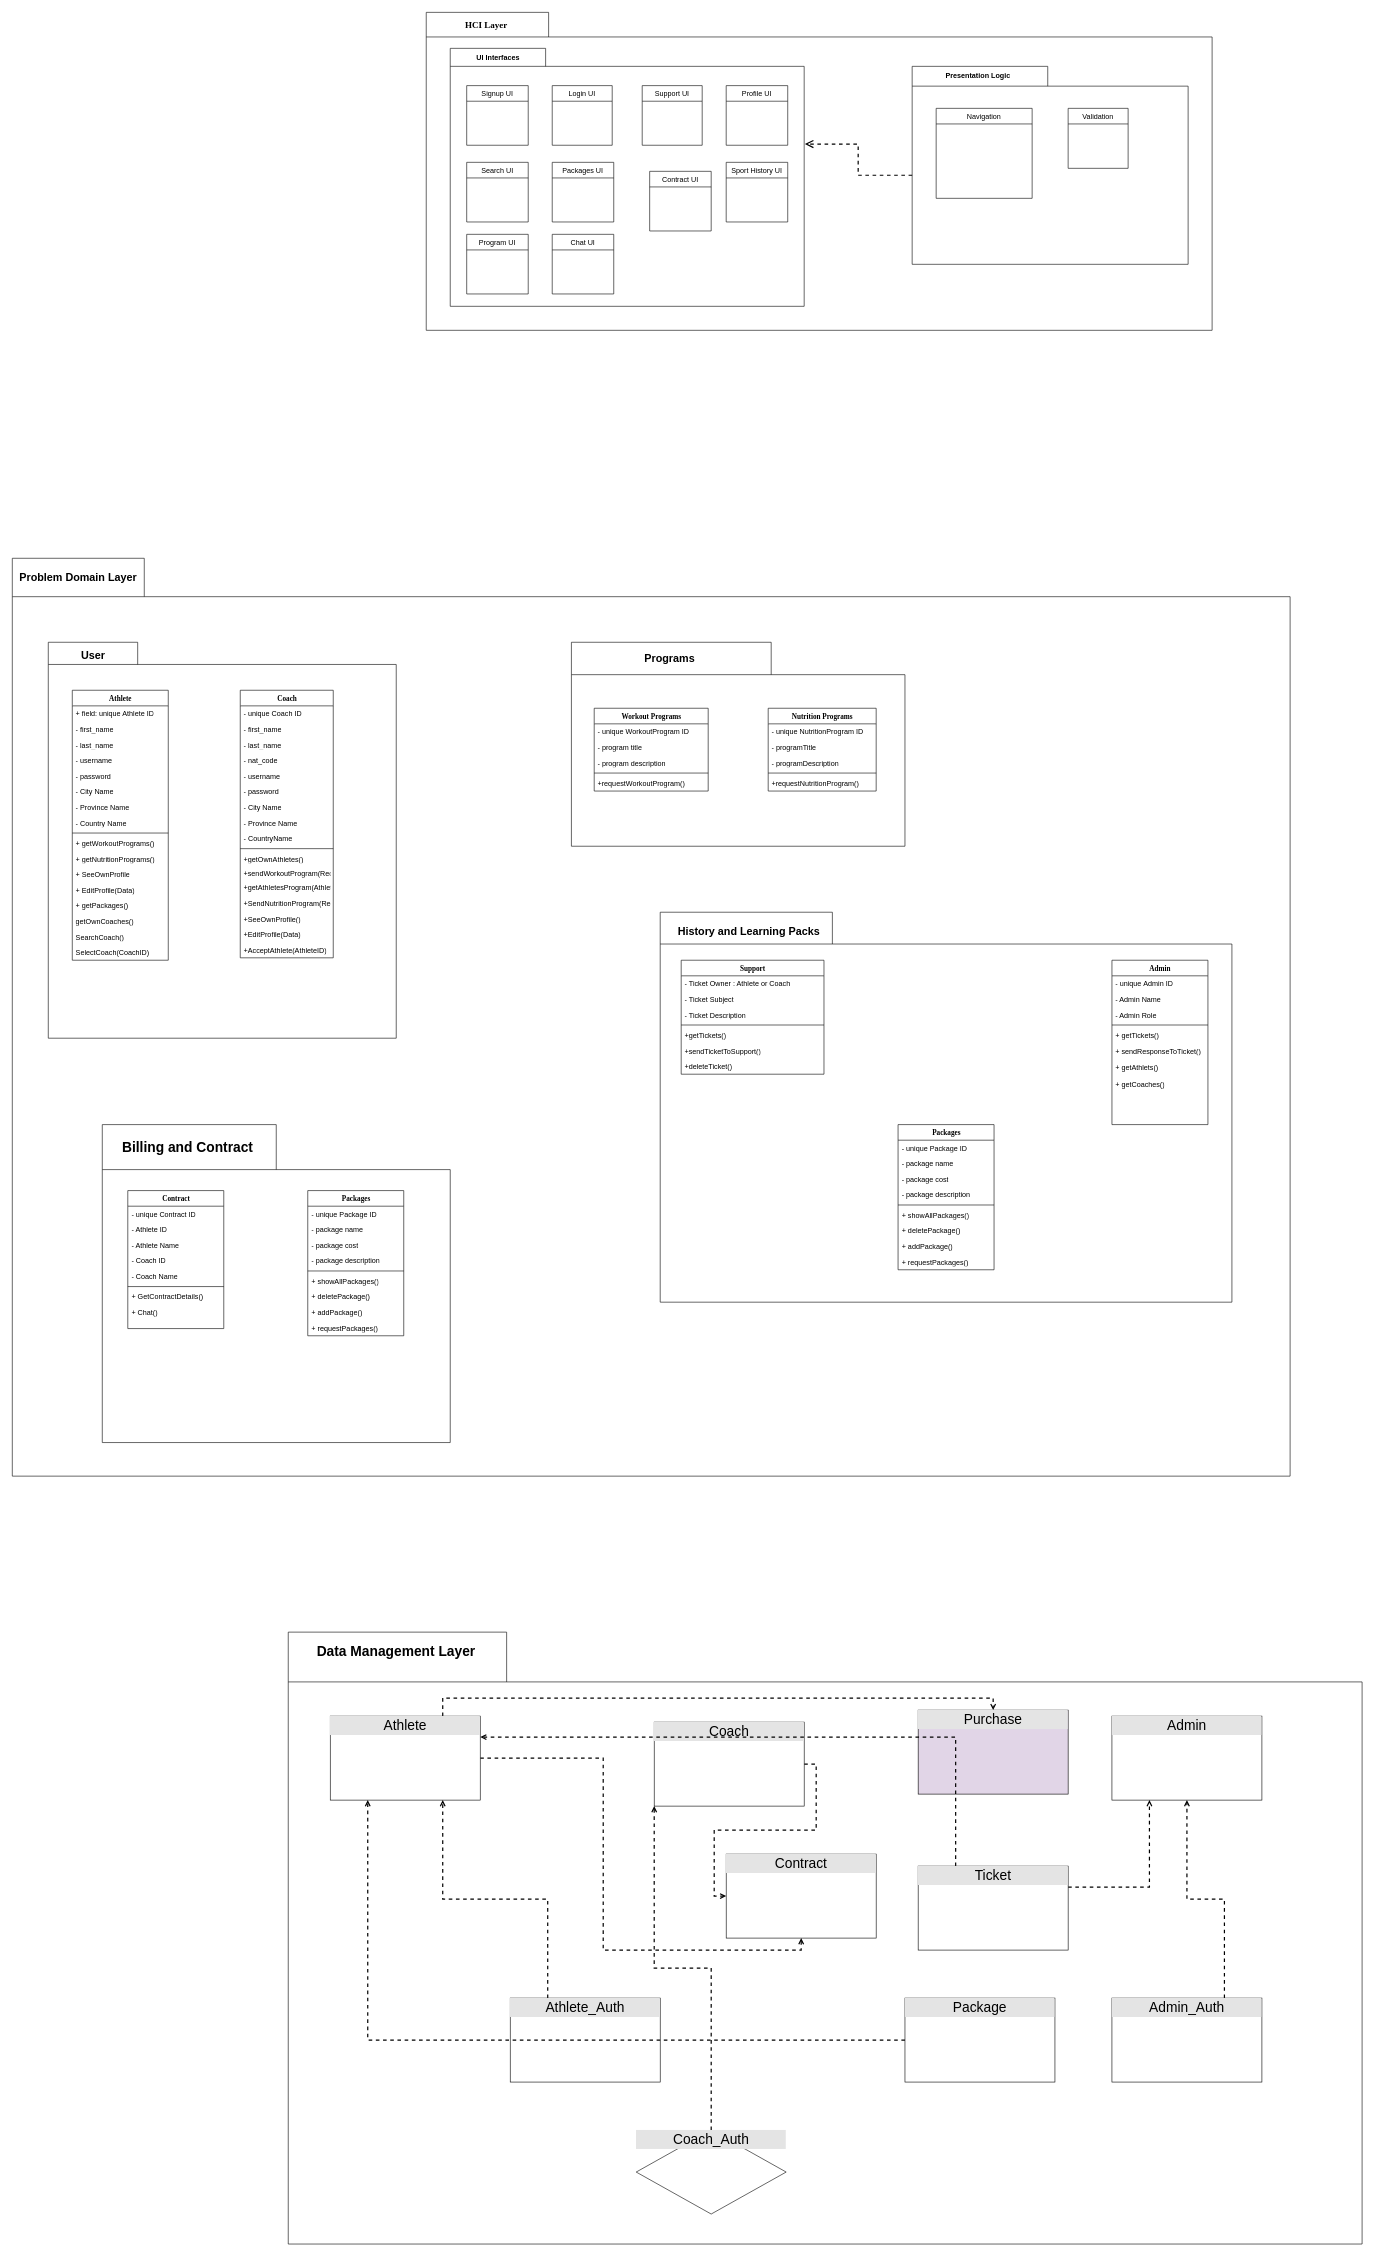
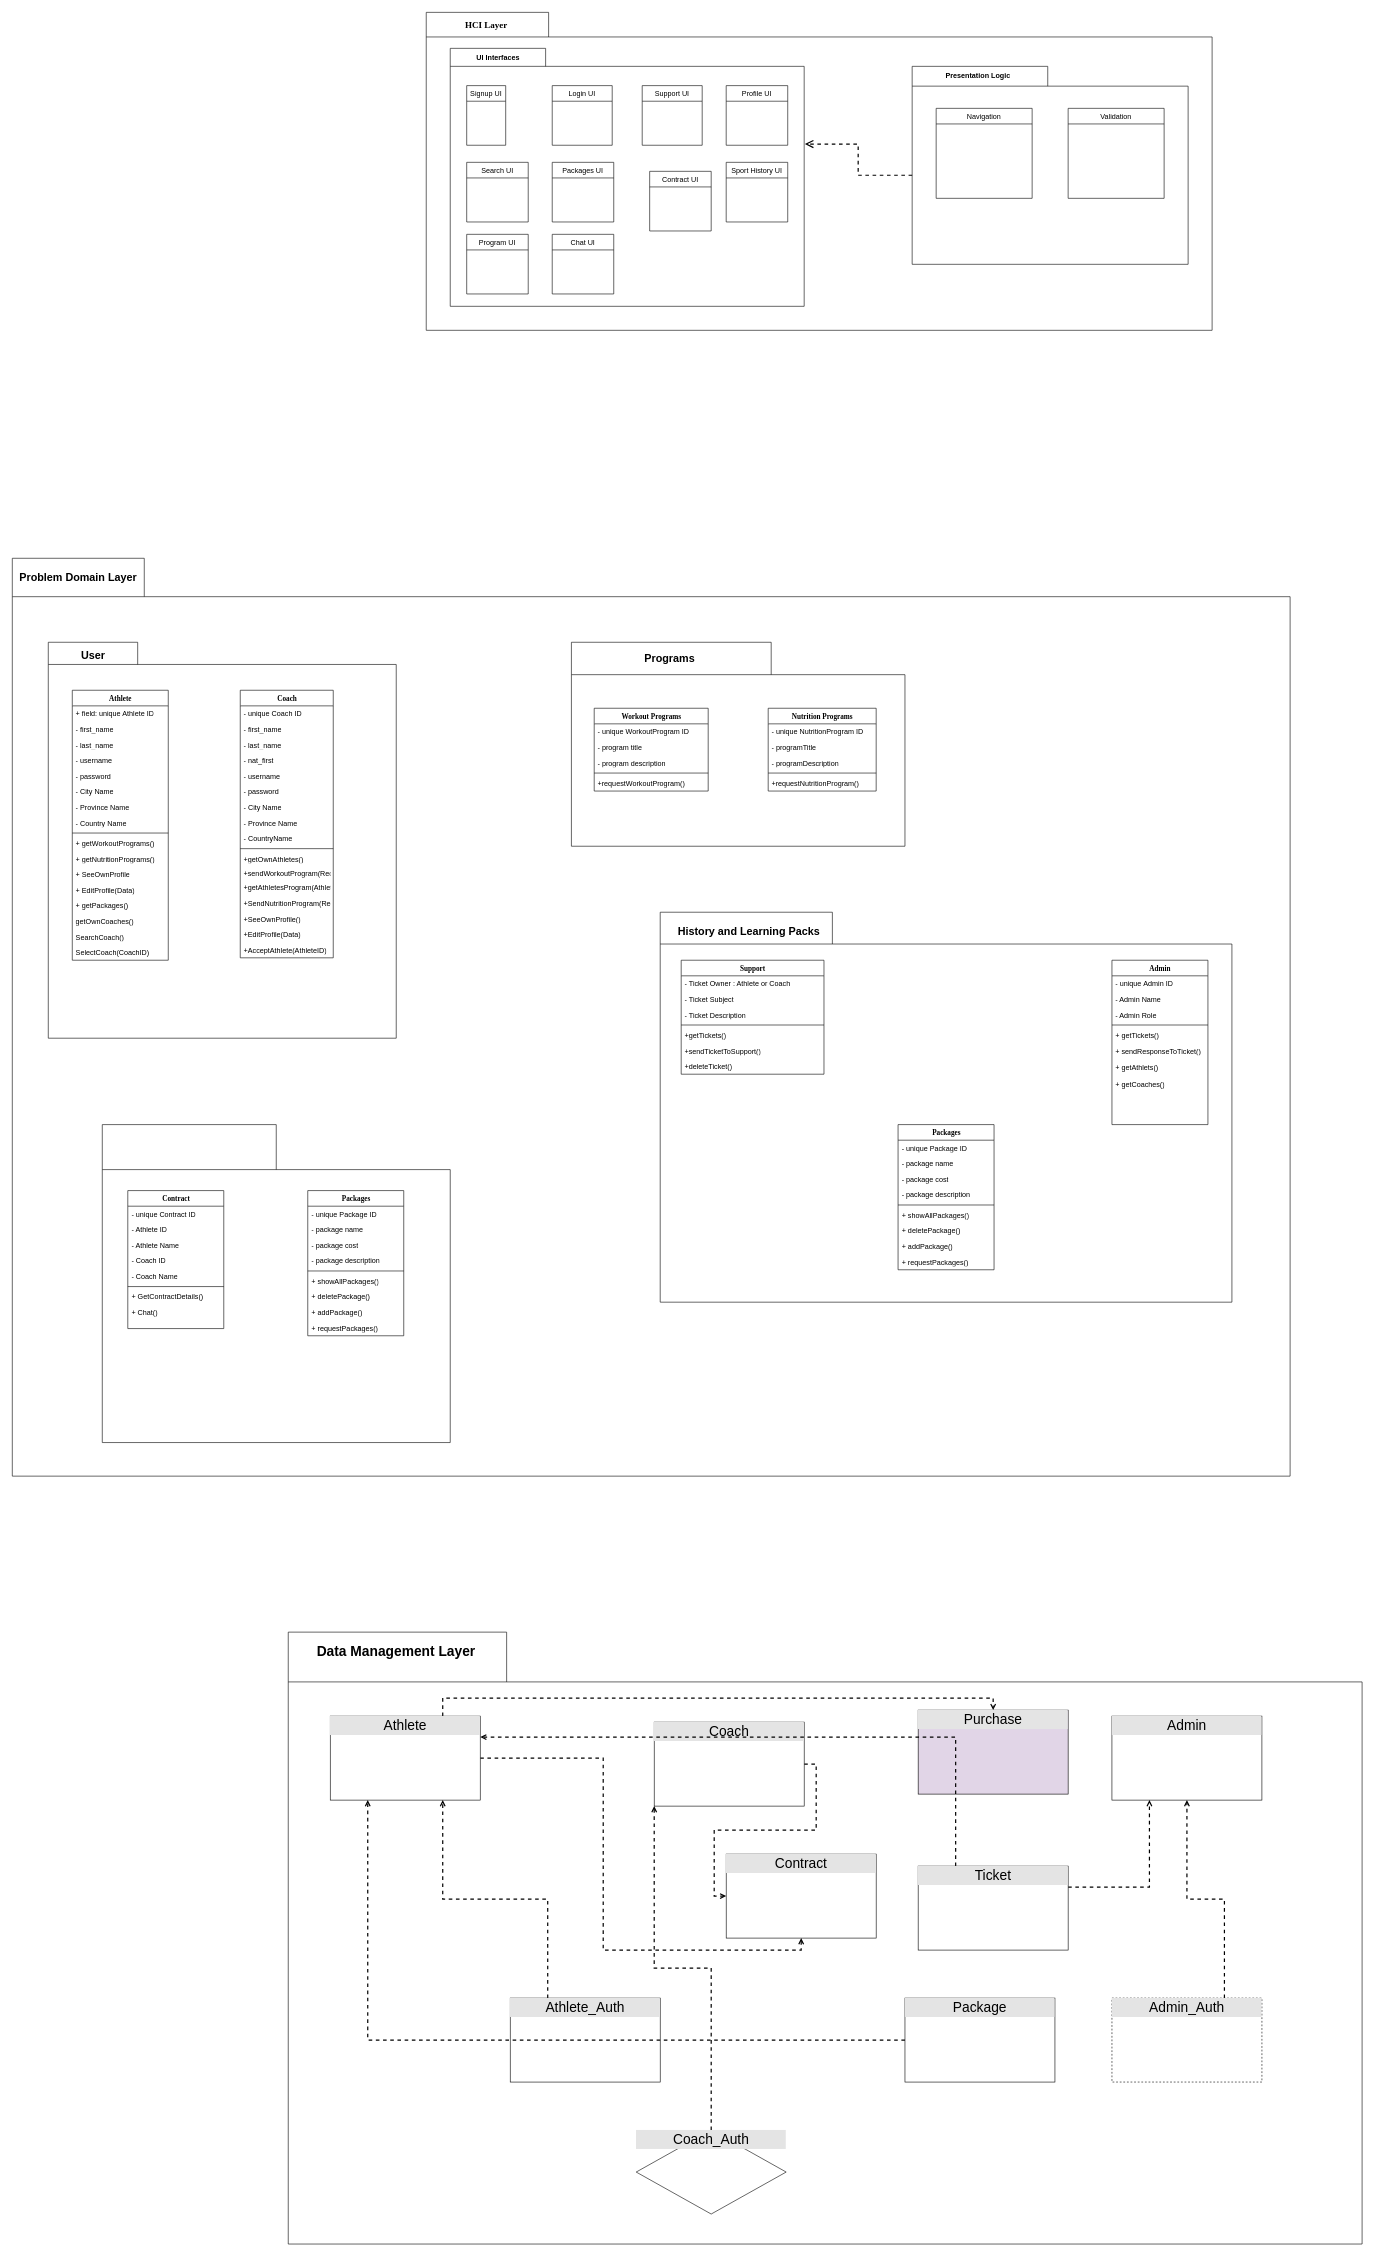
node "Signup UI": size 62x60 -> 39x60
node "Validation": size 60x60 -> 96x90
node "- nat_code": label "- nat_code" -> "- nat_first"
node "Billing and Contract": removed
node "Admin_Auth": style solid -> dashed
